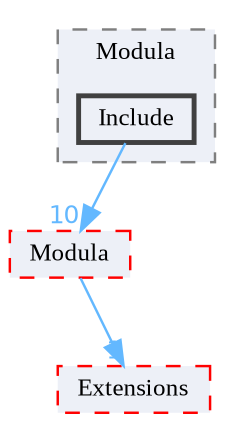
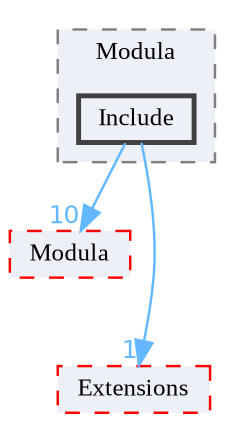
edge "Modula" -> "Extensions": now "Include" -> "Extensions"
